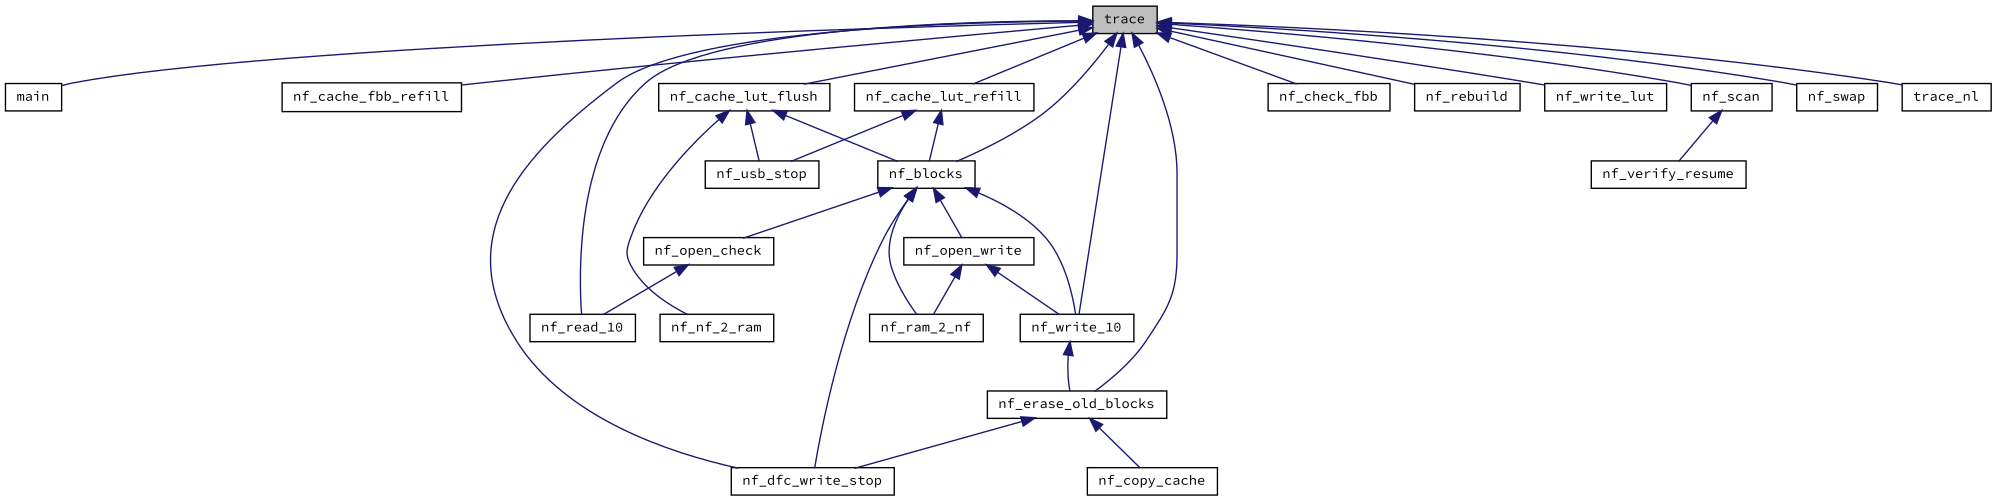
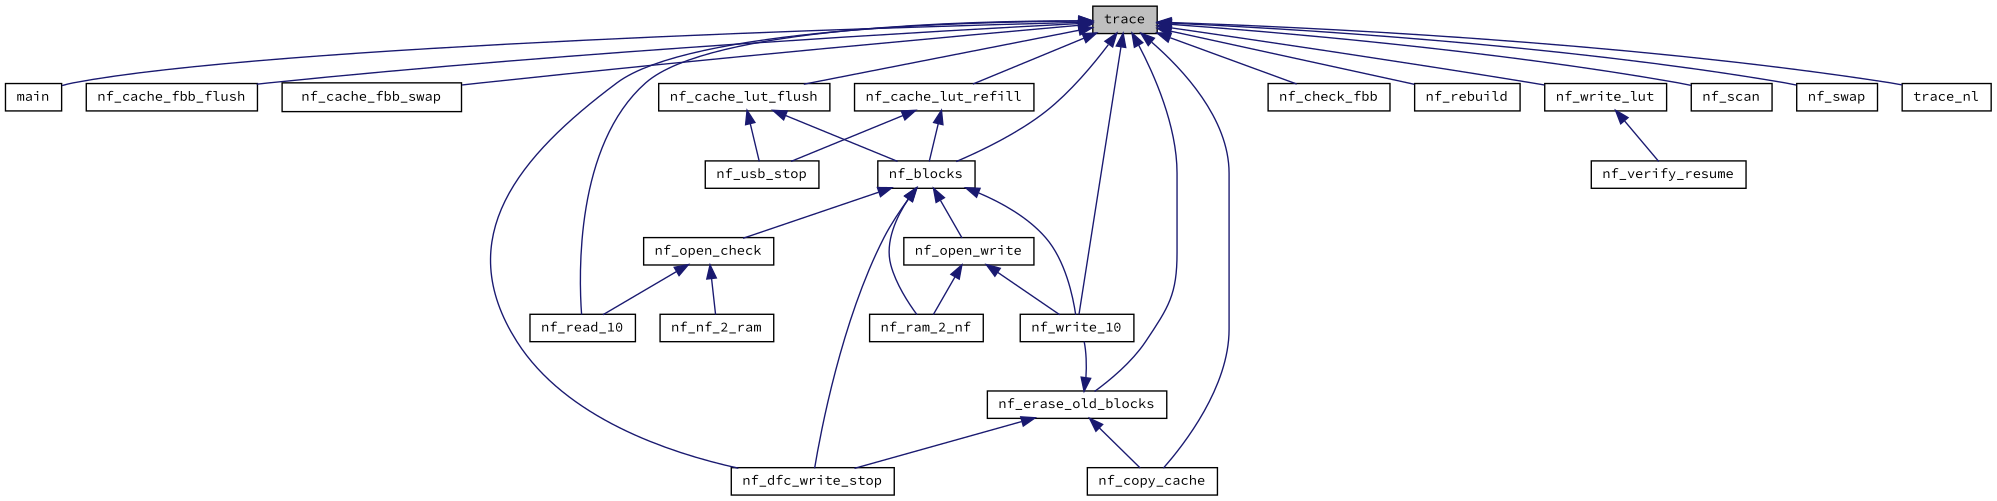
node "nf_cache_fbb_flush": added
node "nf_cache_fbb_refill": label "nf_cache_fbb_refill" -> "nf_cache_fbb_swap"
edge "nf_verify_resume" -> "nf_scan": now "nf_verify_resume" -> "nf_write_lut"
edge "nf_nf_2_ram" -> "nf_cache_lut_flush": now "nf_nf_2_ram" -> "nf_open_check"
edge "nf_copy_cache" -> "trace": added
edge "nf_erase_old_blocks" -> "nf_write_10": reversed
